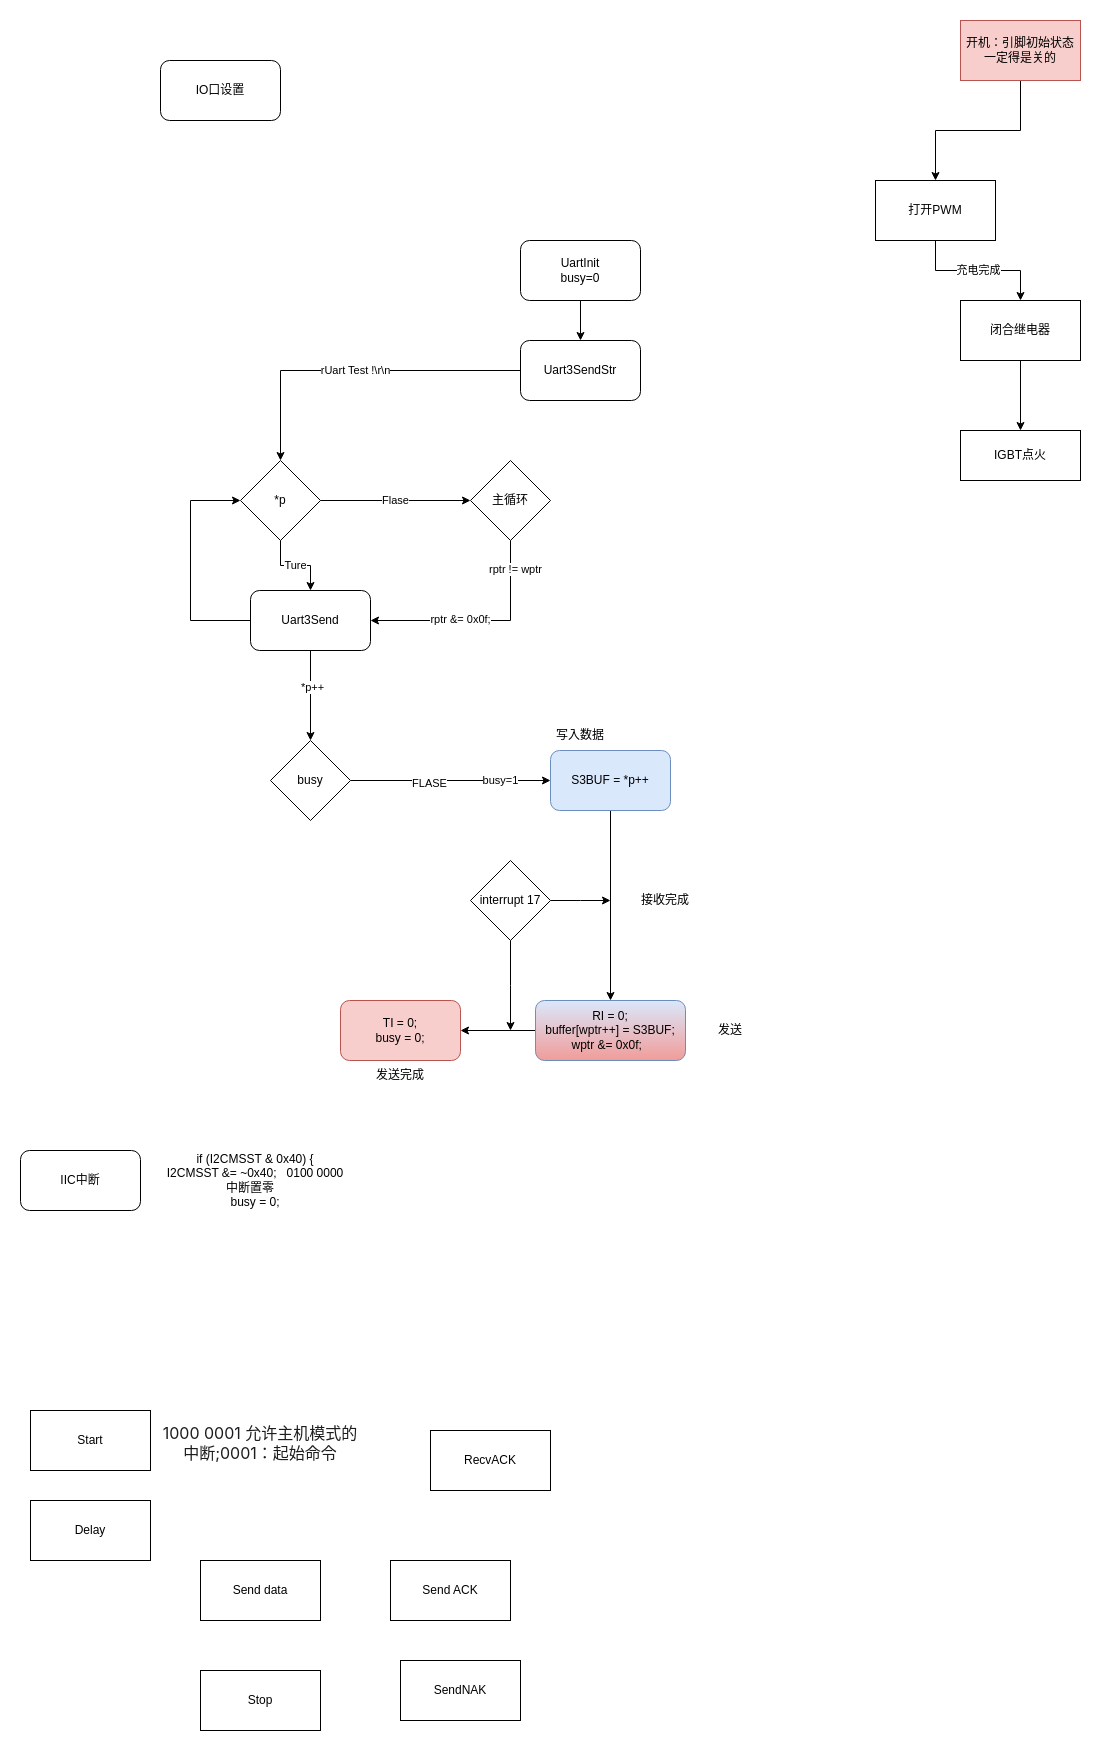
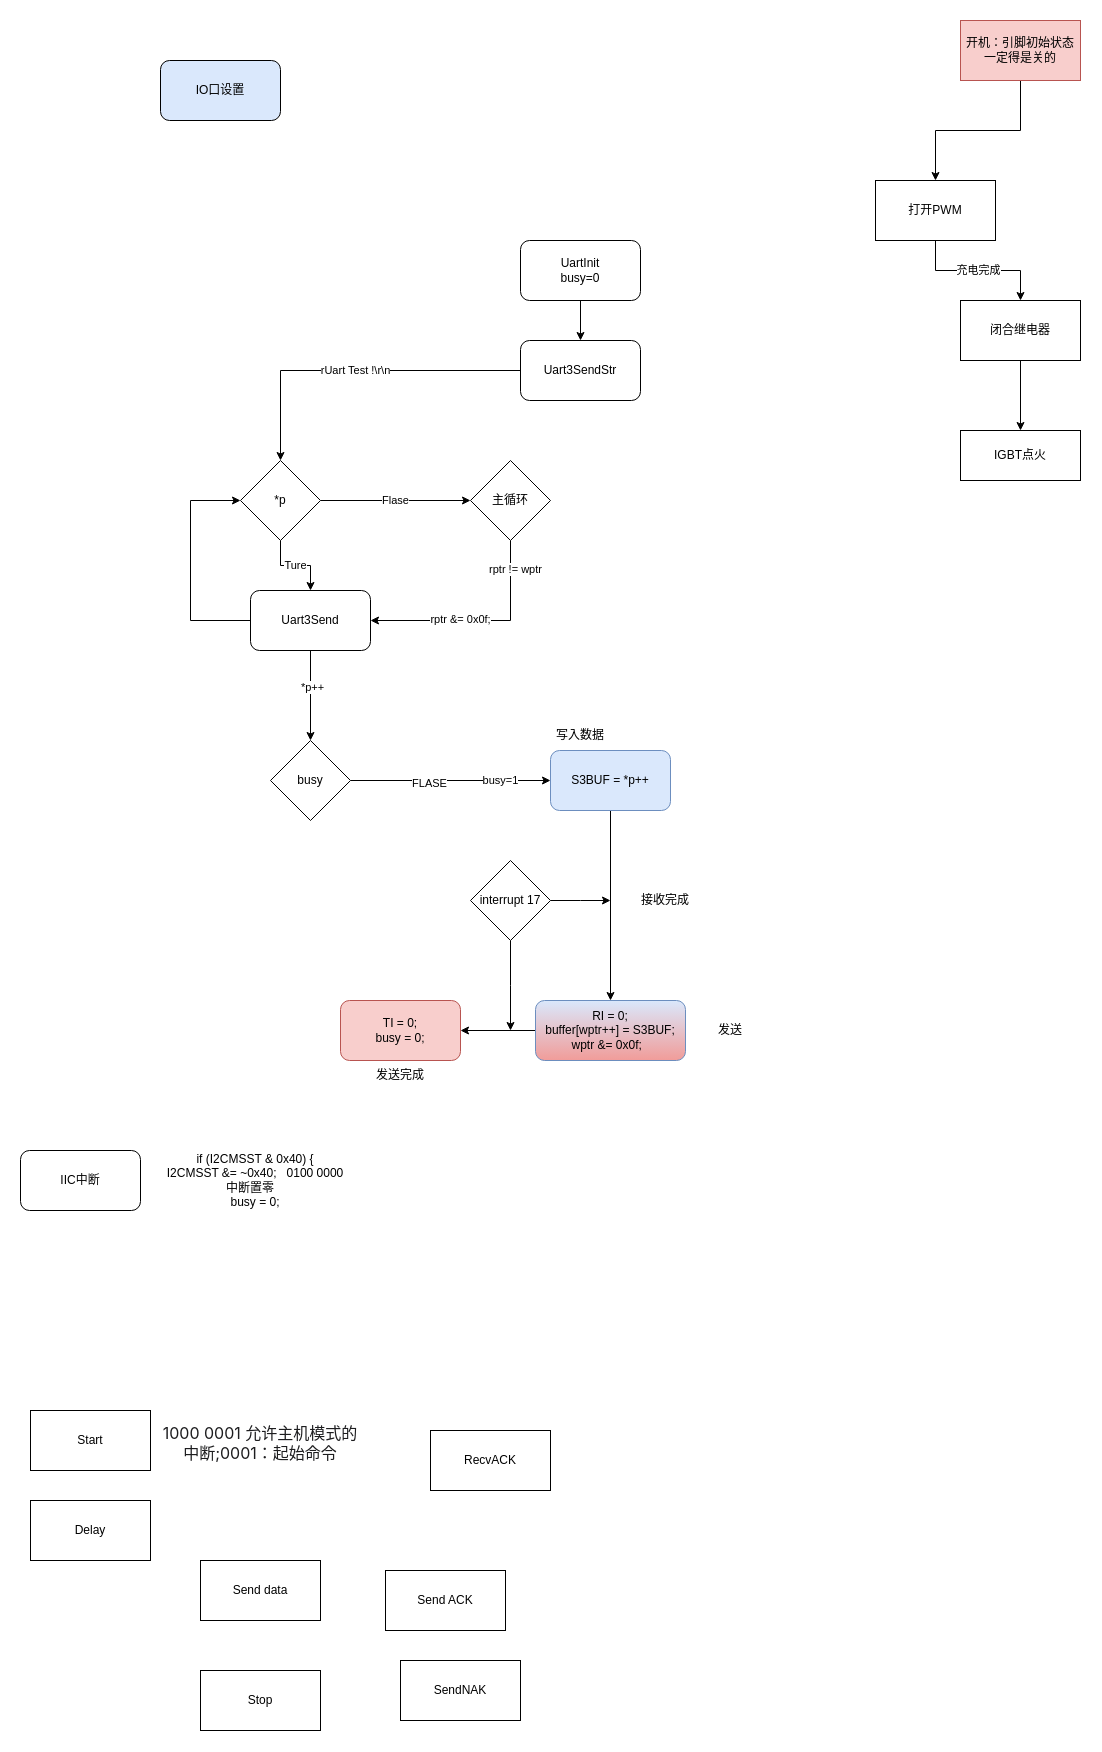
node "IO口设置": fillcolor #ffffff -> #dae8fc
node "Send ACK": moved (451, 1591) -> (446, 1601)
